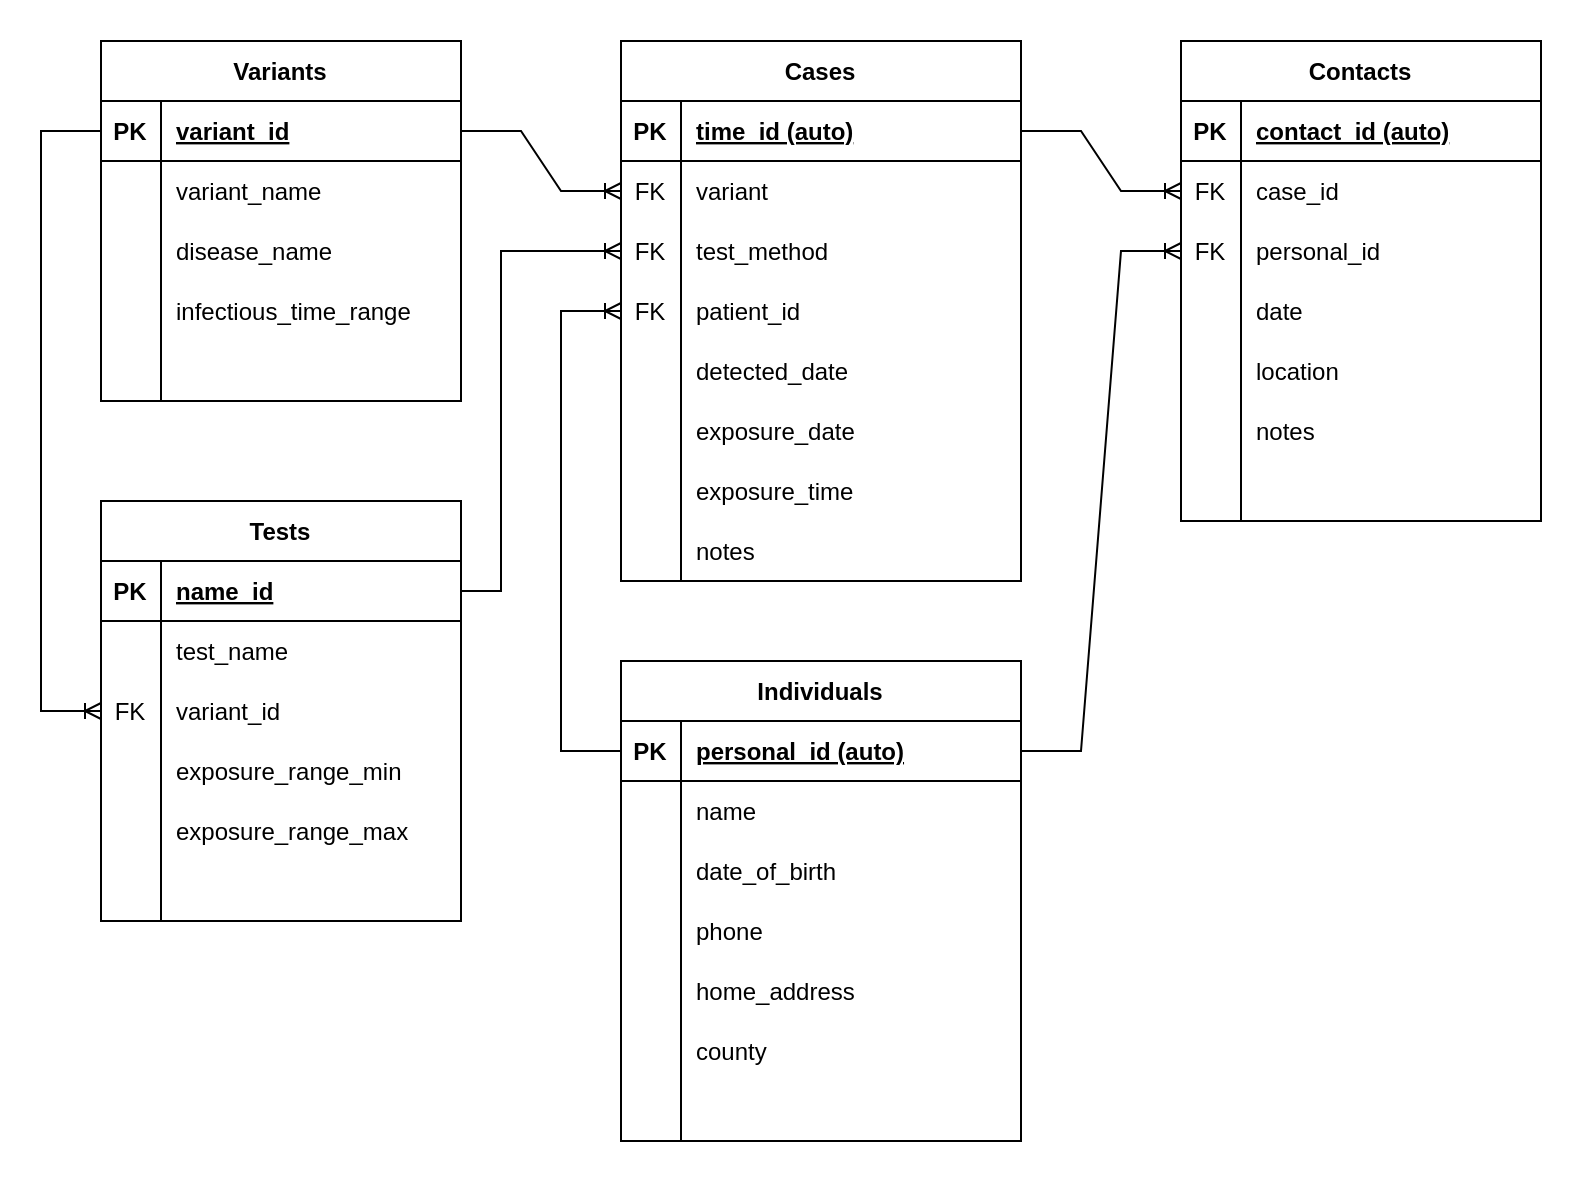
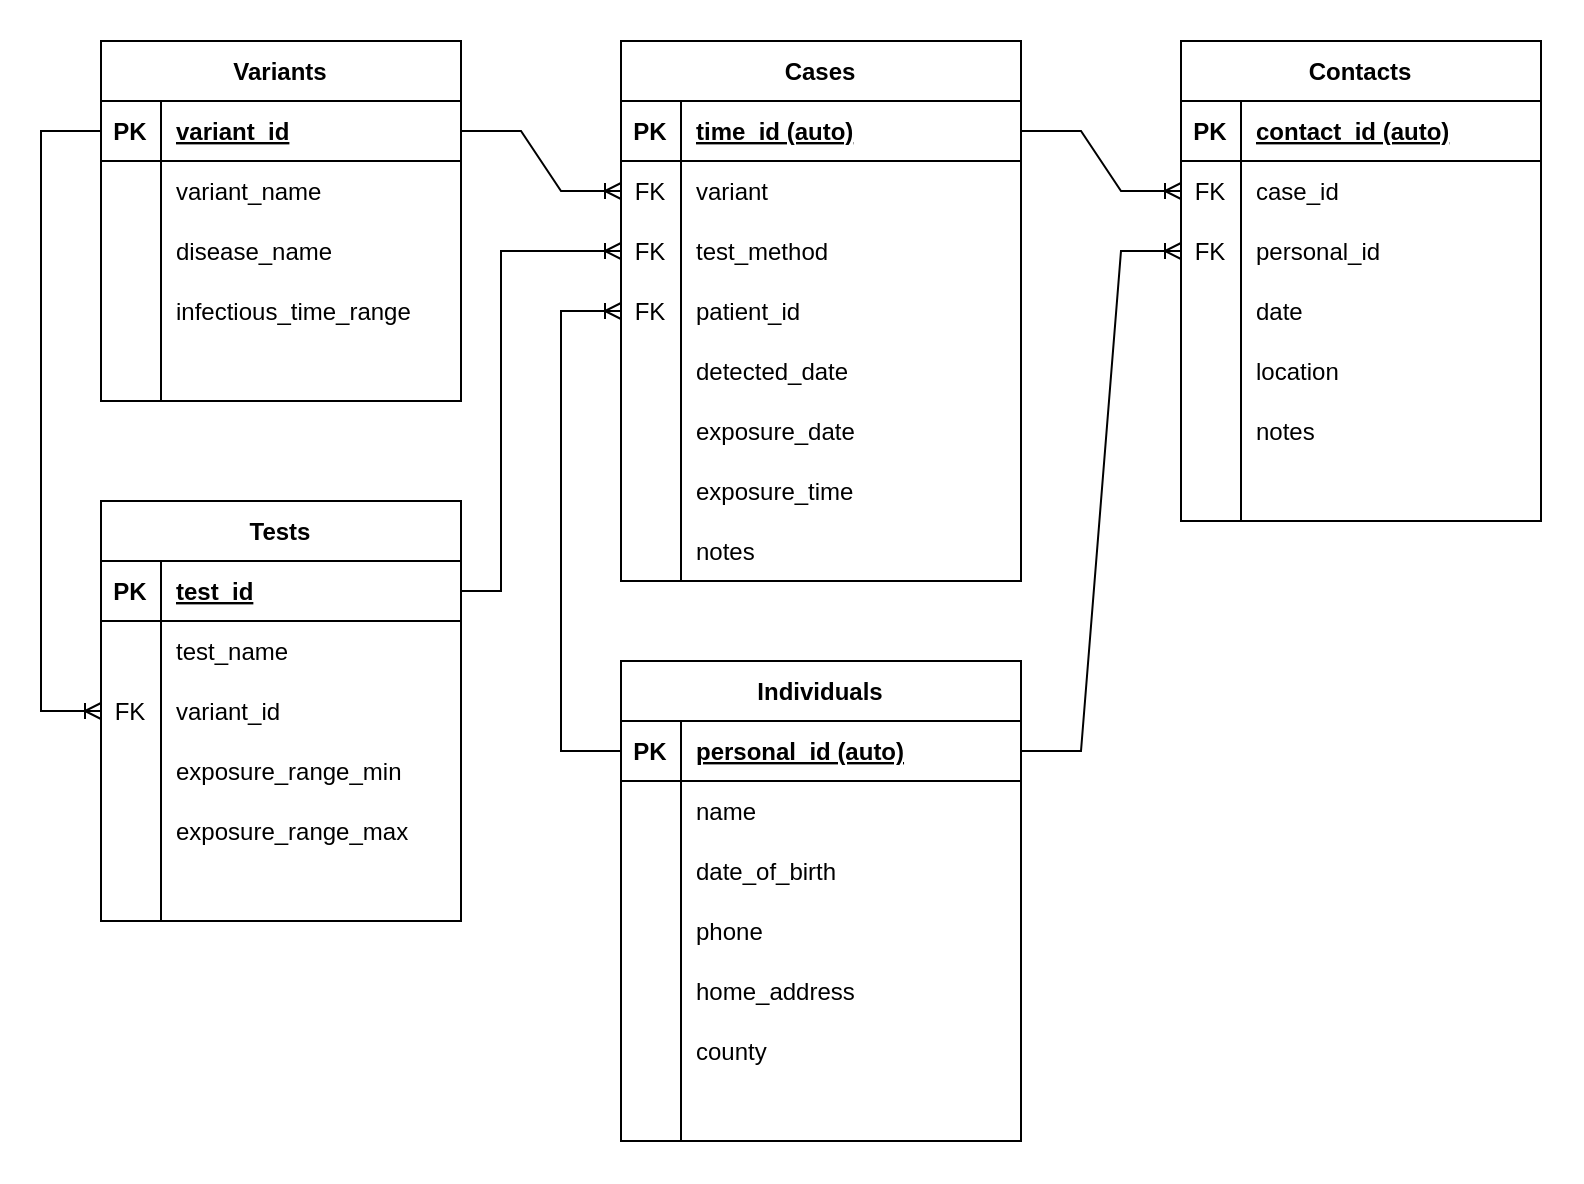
node "name_id": label "name_id" -> "test_id"
